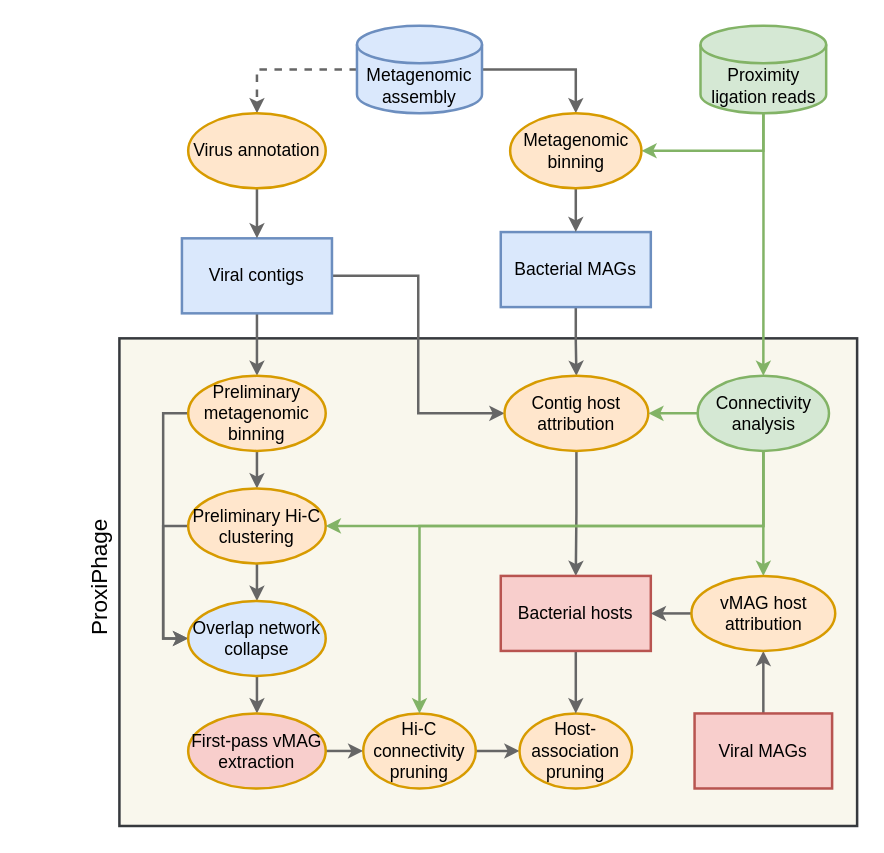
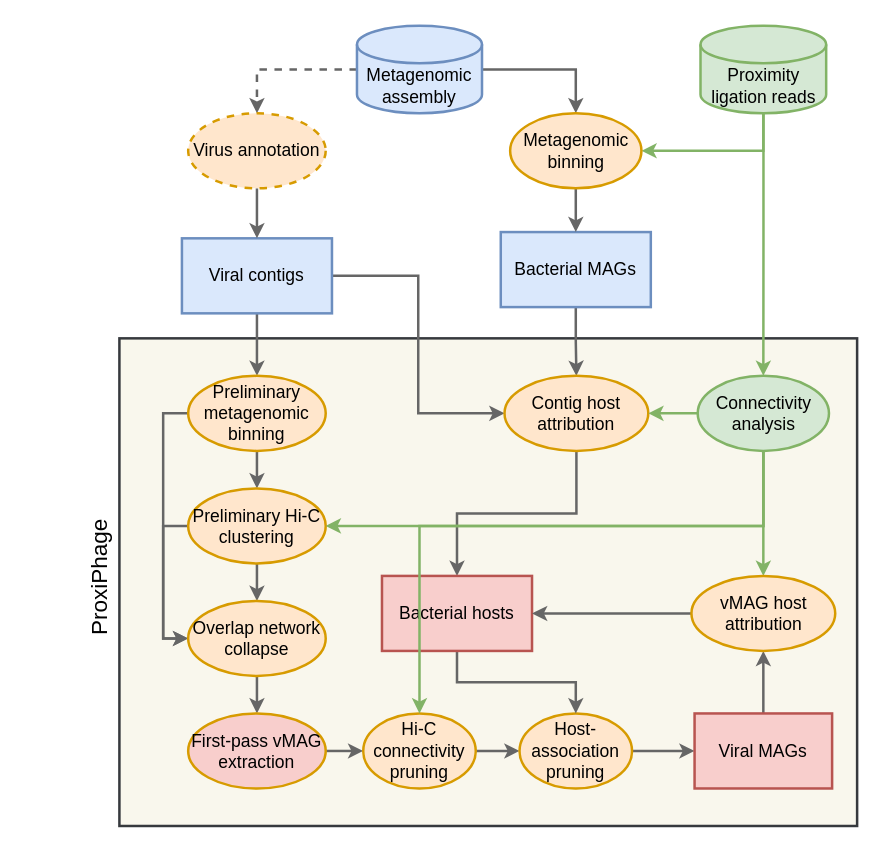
node "Virus annotation": style solid -> dashed
node "Bacterial hosts": moved (576, 613) -> (457, 613)
node "Overlap network collapse": fillcolor #dae8fc -> #ffe6cc
edge "Host-association pruning" -> "Viral MAGs": added
